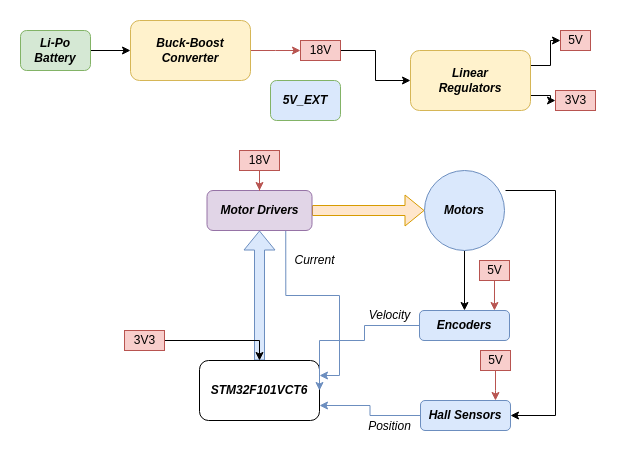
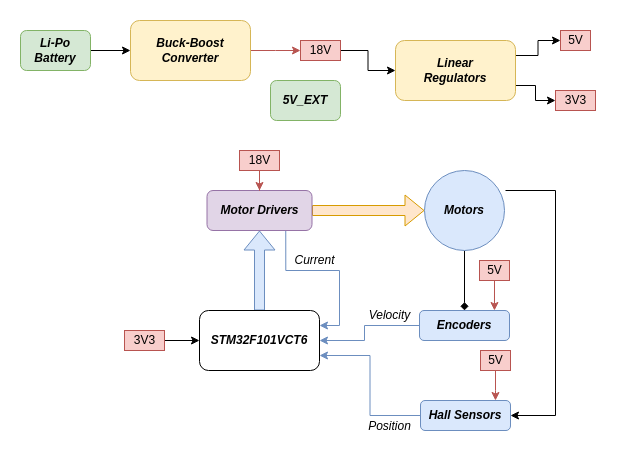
node "Linear Regulators": moved (471, 81) -> (456, 71)
node "5V_EXT": fillcolor #dae8fc -> #d5e8d4
edge "Motors" -> "Encoders": arrowhead classic -> diamond
node "STM32F101VCT6": moved (260, 391) -> (260, 341)
